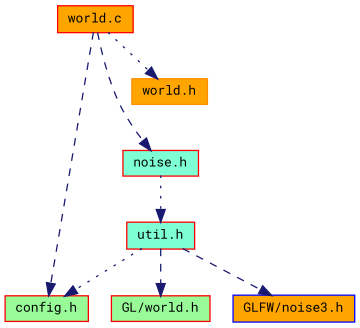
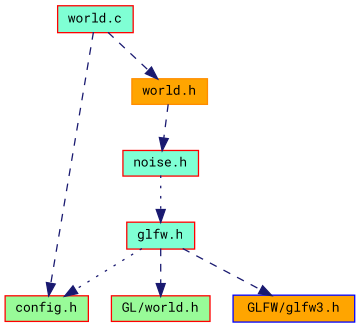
node "world.c": fillcolor orange -> aquamarine
edge "world.c" -> "world.h": style dotted -> dashed
edge "world.c" -> "noise.h": now "world.h" -> "noise.h"
node "util.h": label "util.h" -> "glfw.h"
node "GLFW/noise3.h": label "GLFW/noise3.h" -> "GLFW/glfw3.h"
